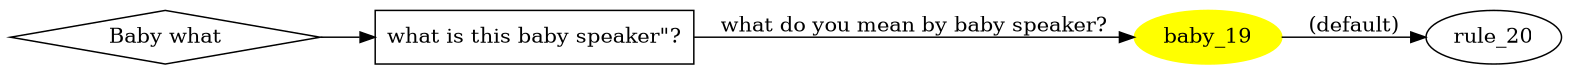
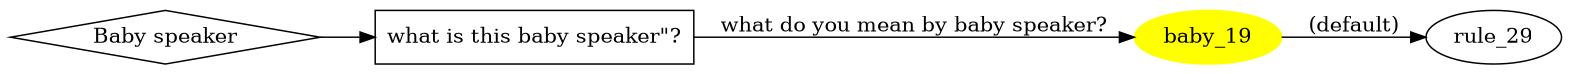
node "Baby what": label "Baby what" -> "Baby speaker"
node "rule_20": label "rule_20" -> "rule_29"
